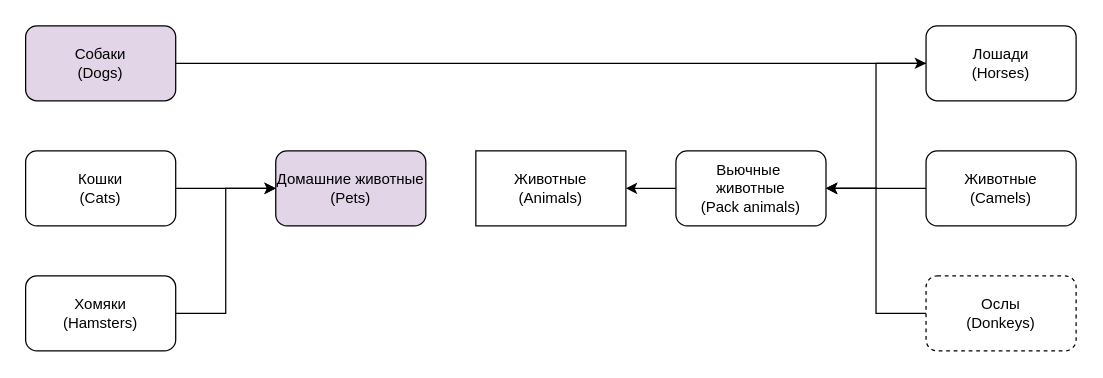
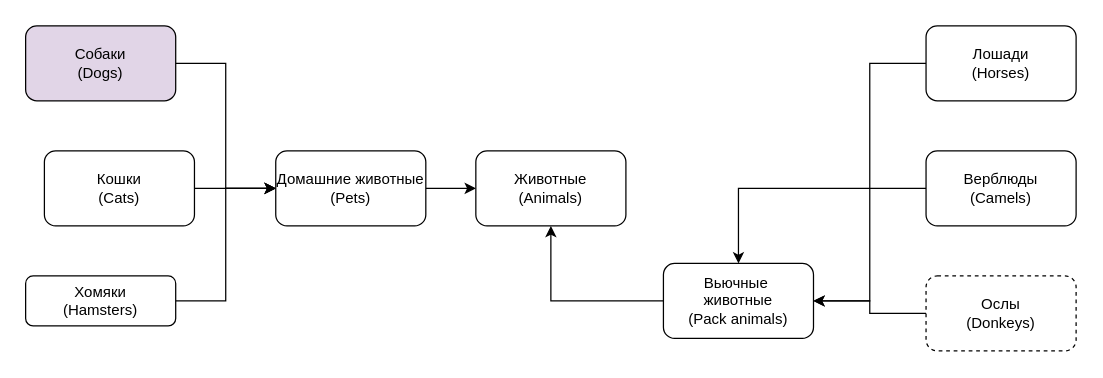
edge "Собаки (Dogs)" -> "Лошади (Horses)": now "Собаки (Dogs)" -> "Домашние животные (Pets)"
node "Кошки (Cats)": moved (101, 188) -> (119, 188)
node "Домашние животные (Pets)": fillcolor #e1d5e7 -> #ffffff
edge "Домашние животные (Pets)" -> "Животные (Animals)": added
node "Животные (Animals)": shape rectangle -> rounded rectangle
node "Вьючные животные (Pack animals)": moved (751, 188) -> (738, 301)
node "Животные (Camels)": label "Животные (Camels)" -> "Верблюды (Camels)"
node "Хомяки (Hamsters)": size 150x75 -> 150x50
